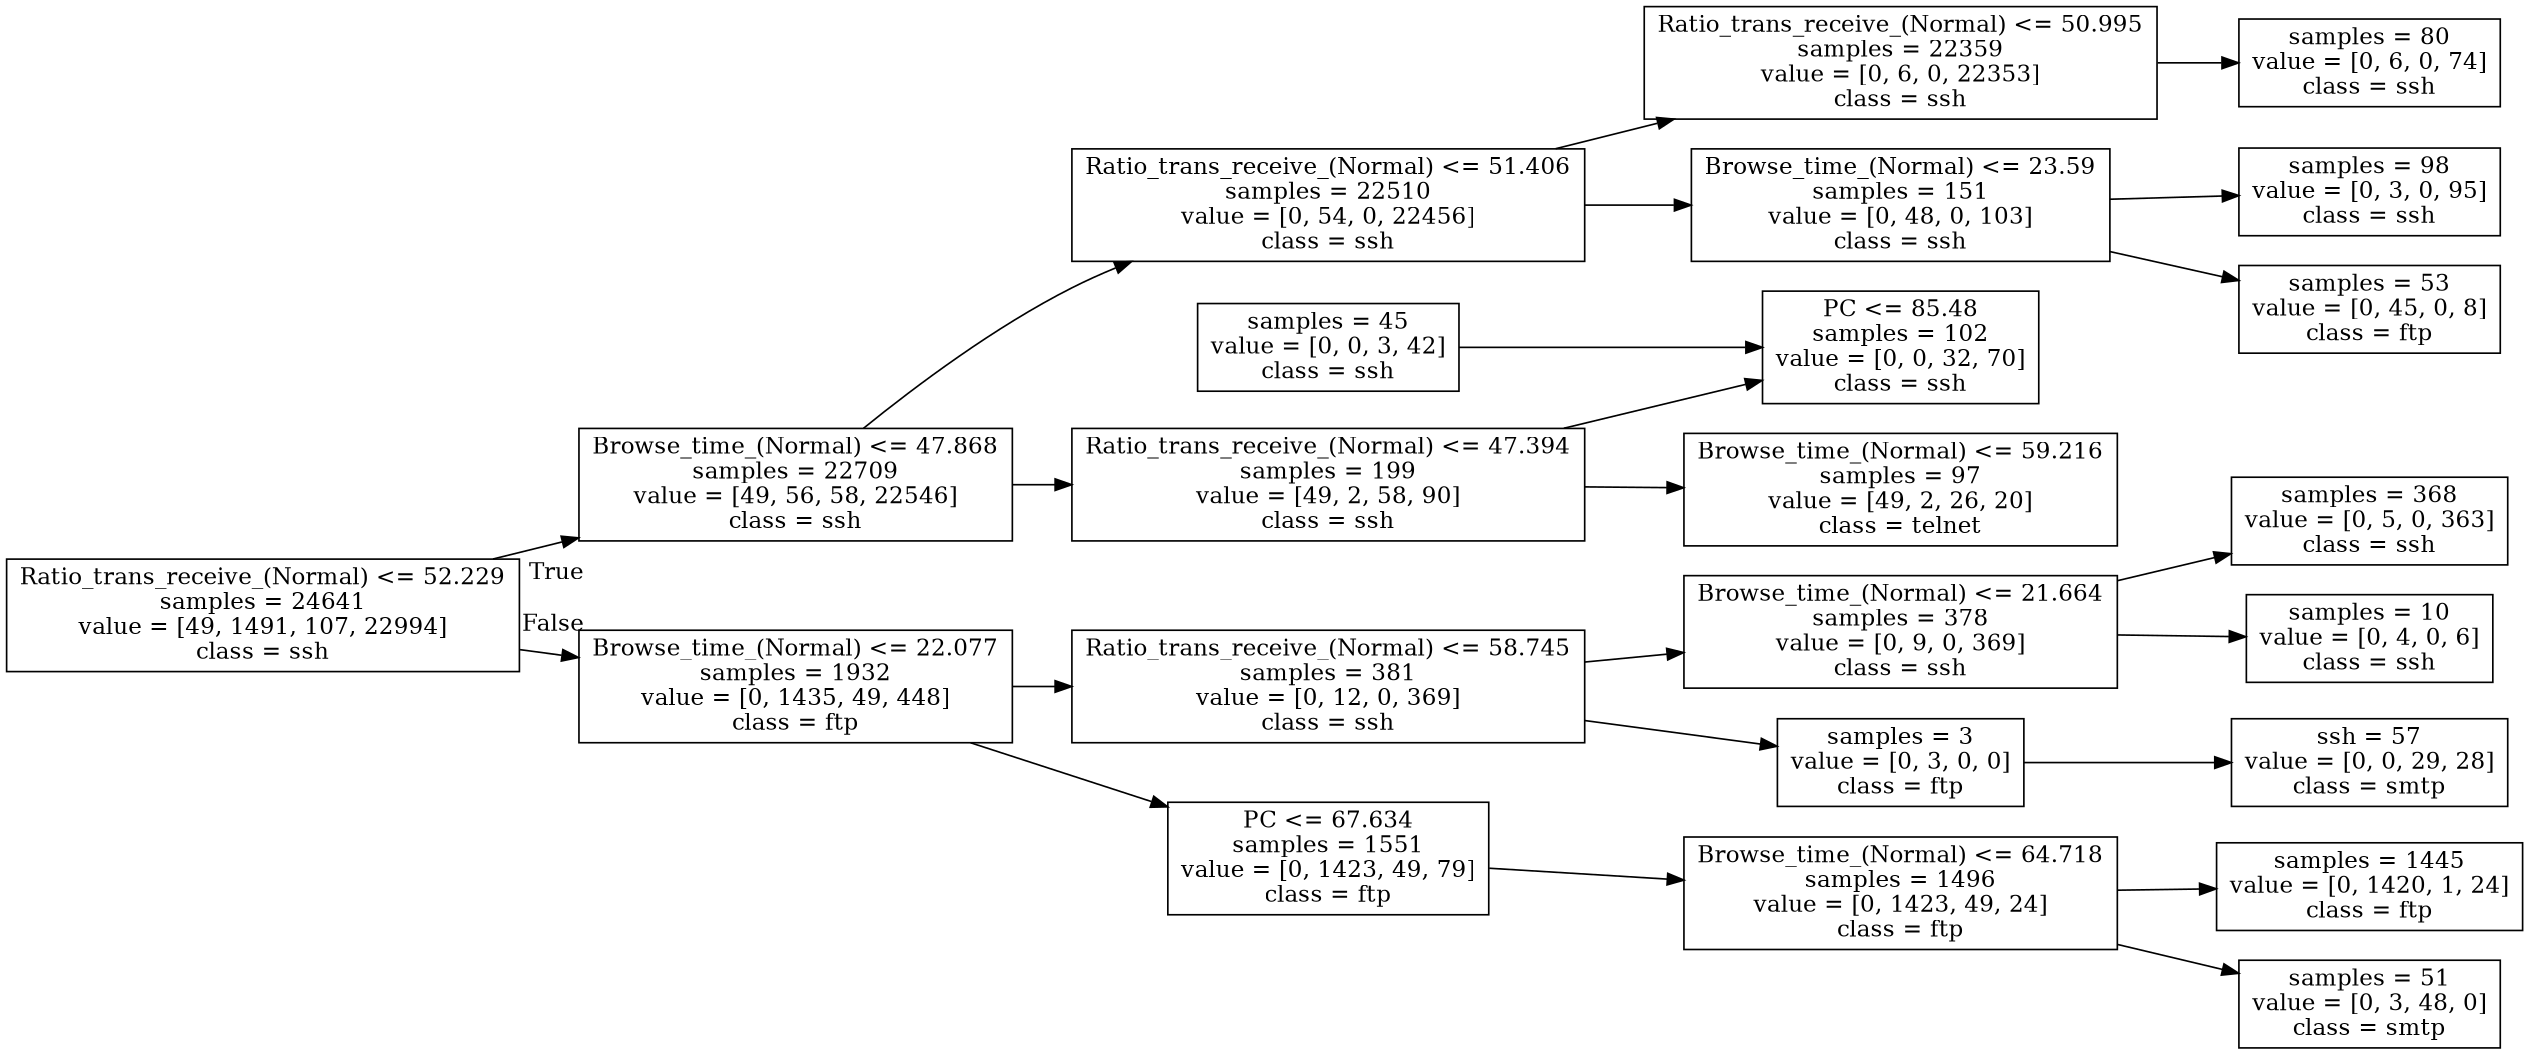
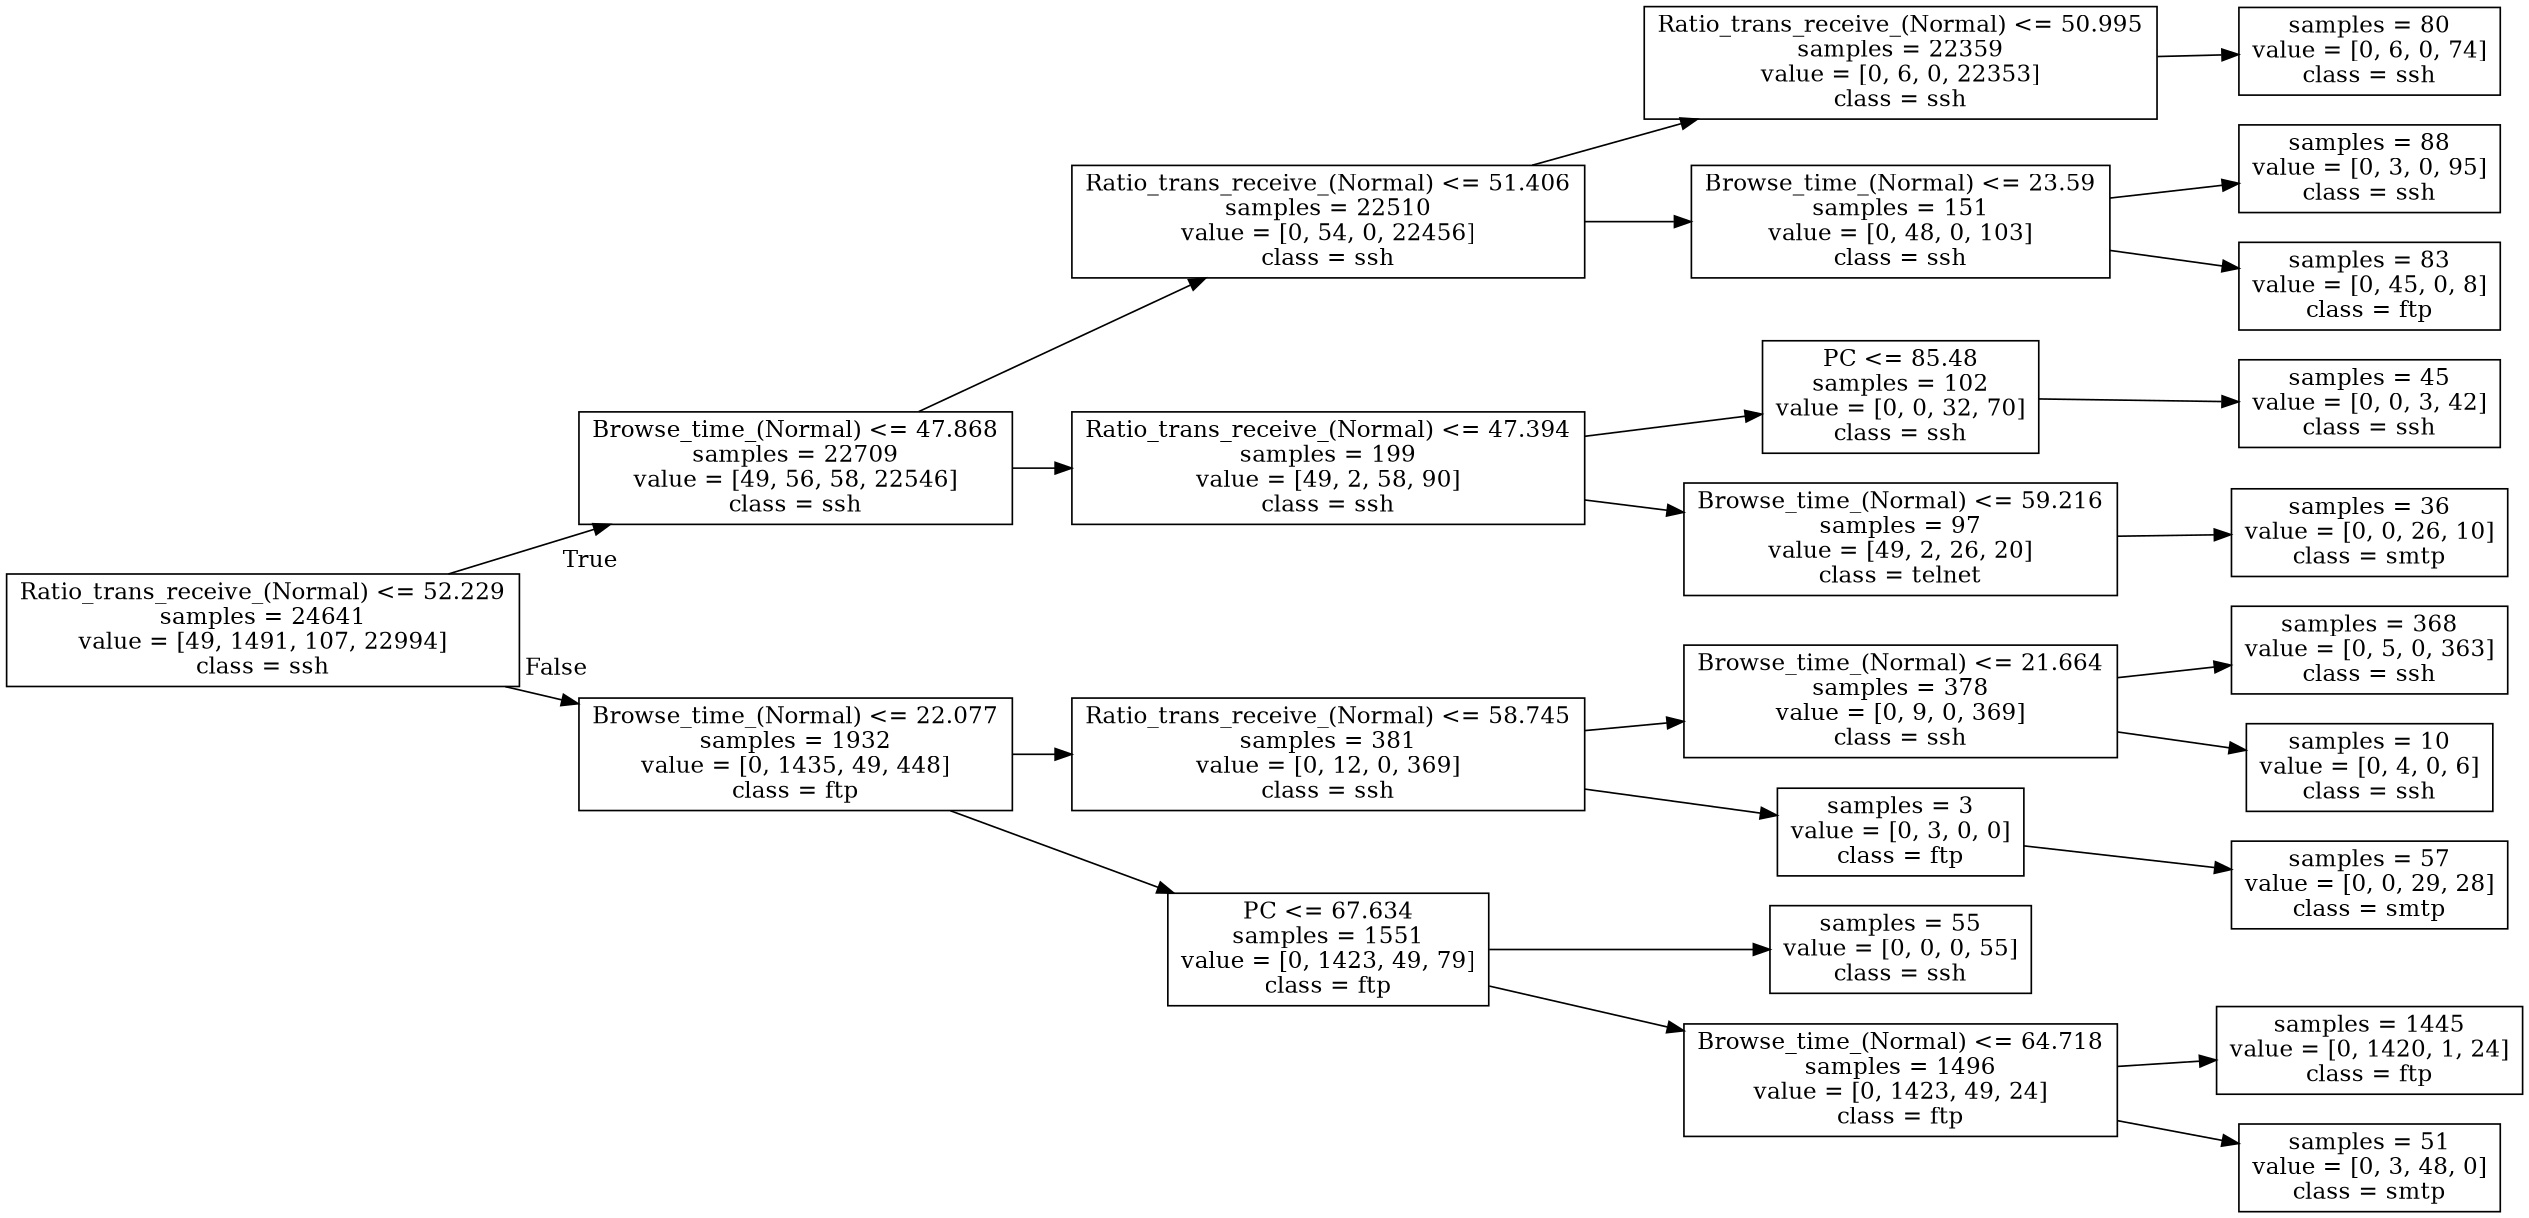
node "samples = 98 value = [0, 3, 0, 95] class = ssh": label "samples = 98 value = [0, 3, 0, 95] class = ssh" -> "samples = 88 value = [0, 3, 0, 95] class = ssh"
node "samples = 53 value = [0, 45, 0, 8] class = ftp": label "samples = 53 value = [0, 45, 0, 8] class = ftp" -> "samples = 83 value = [0, 45, 0, 8] class = ftp"
edge "samples = 45 value = [0, 0, 3, 42] class = ssh" -> "PC <= 85.48 samples = 102 value = [0, 0, 32, 70] class = ssh": reversed
node "samples = 36 value = [0, 0, 26, 10] class = smtp": added
node "ssh = 57 value = [0, 0, 29, 28] class = smtp": label "ssh = 57 value = [0, 0, 29, 28] class = smtp" -> "samples = 57 value = [0, 0, 29, 28] class = smtp"
node "samples = 55 value = [0, 0, 0, 55] class = ssh": added
